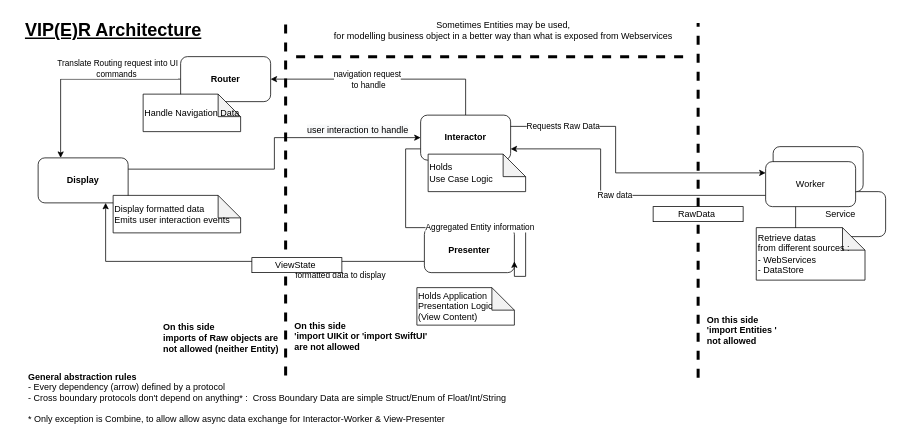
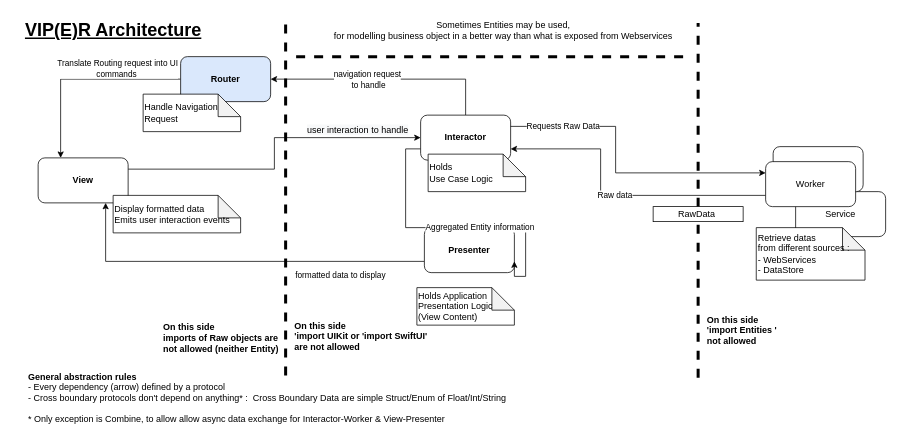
node "Router": fillcolor #ffffff -> #dae8fc
node "Handle Navigation Data": label "Handle Navigation Data" -> "Handle Navigation Request"
node "Display": label "Display" -> "View"
node "ViewState": removed
